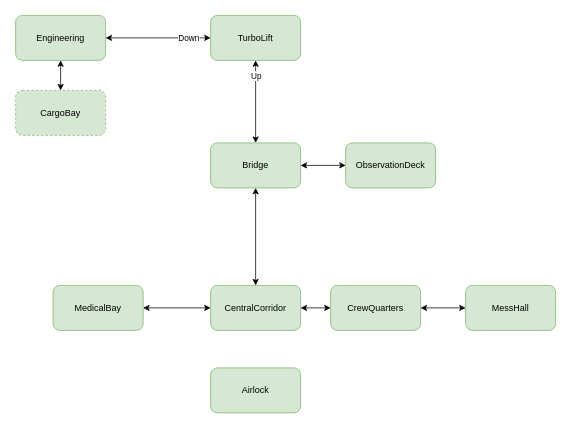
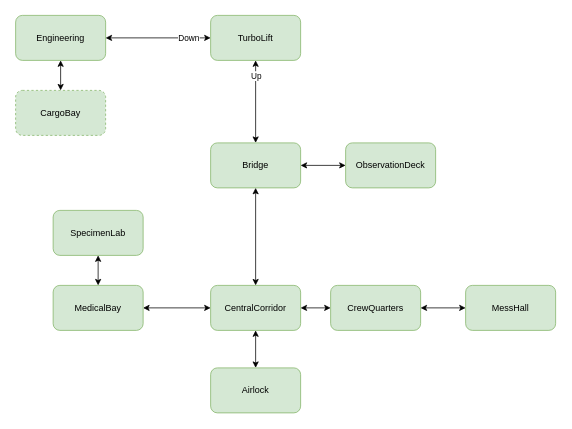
node "SpecimenLab": added
edge "SpecimenLab" -- "MedicalBay": added
edge "CentralCorridor" -- "Airlock": added
